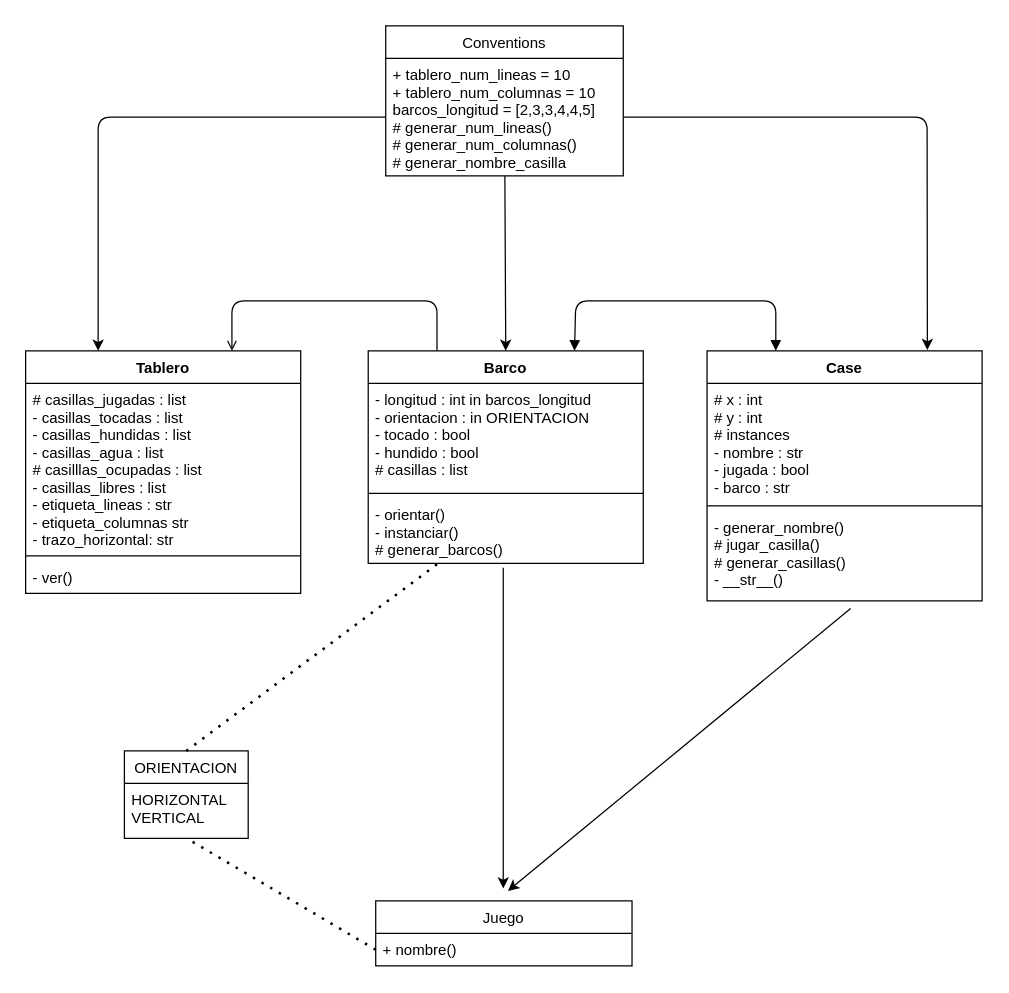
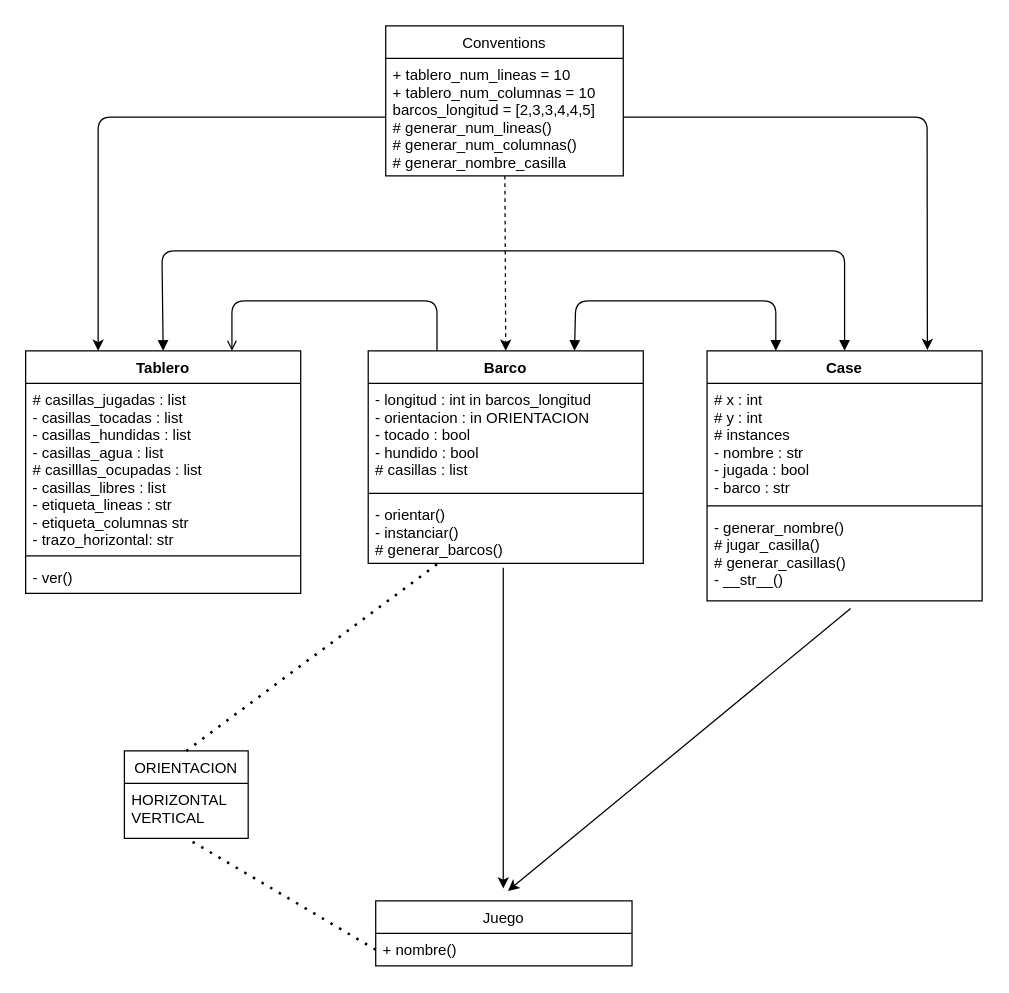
edge "Tablero" -- "Case": added
edge "Conventions" -> "Barco": style solid -> dashed
